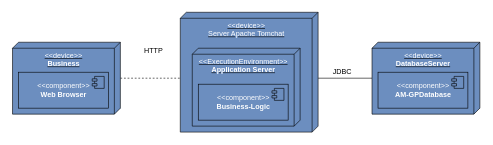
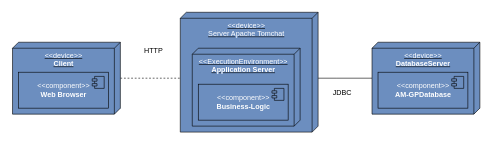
node "<<device>> Business": label "<<device>> Business" -> "<<device>> Client"
node "JDBC": moved (342, 72) -> (342, 93)
